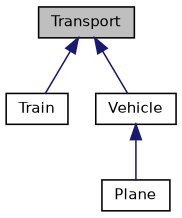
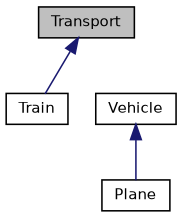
edge "Vehicle" -> "Transport": removed
